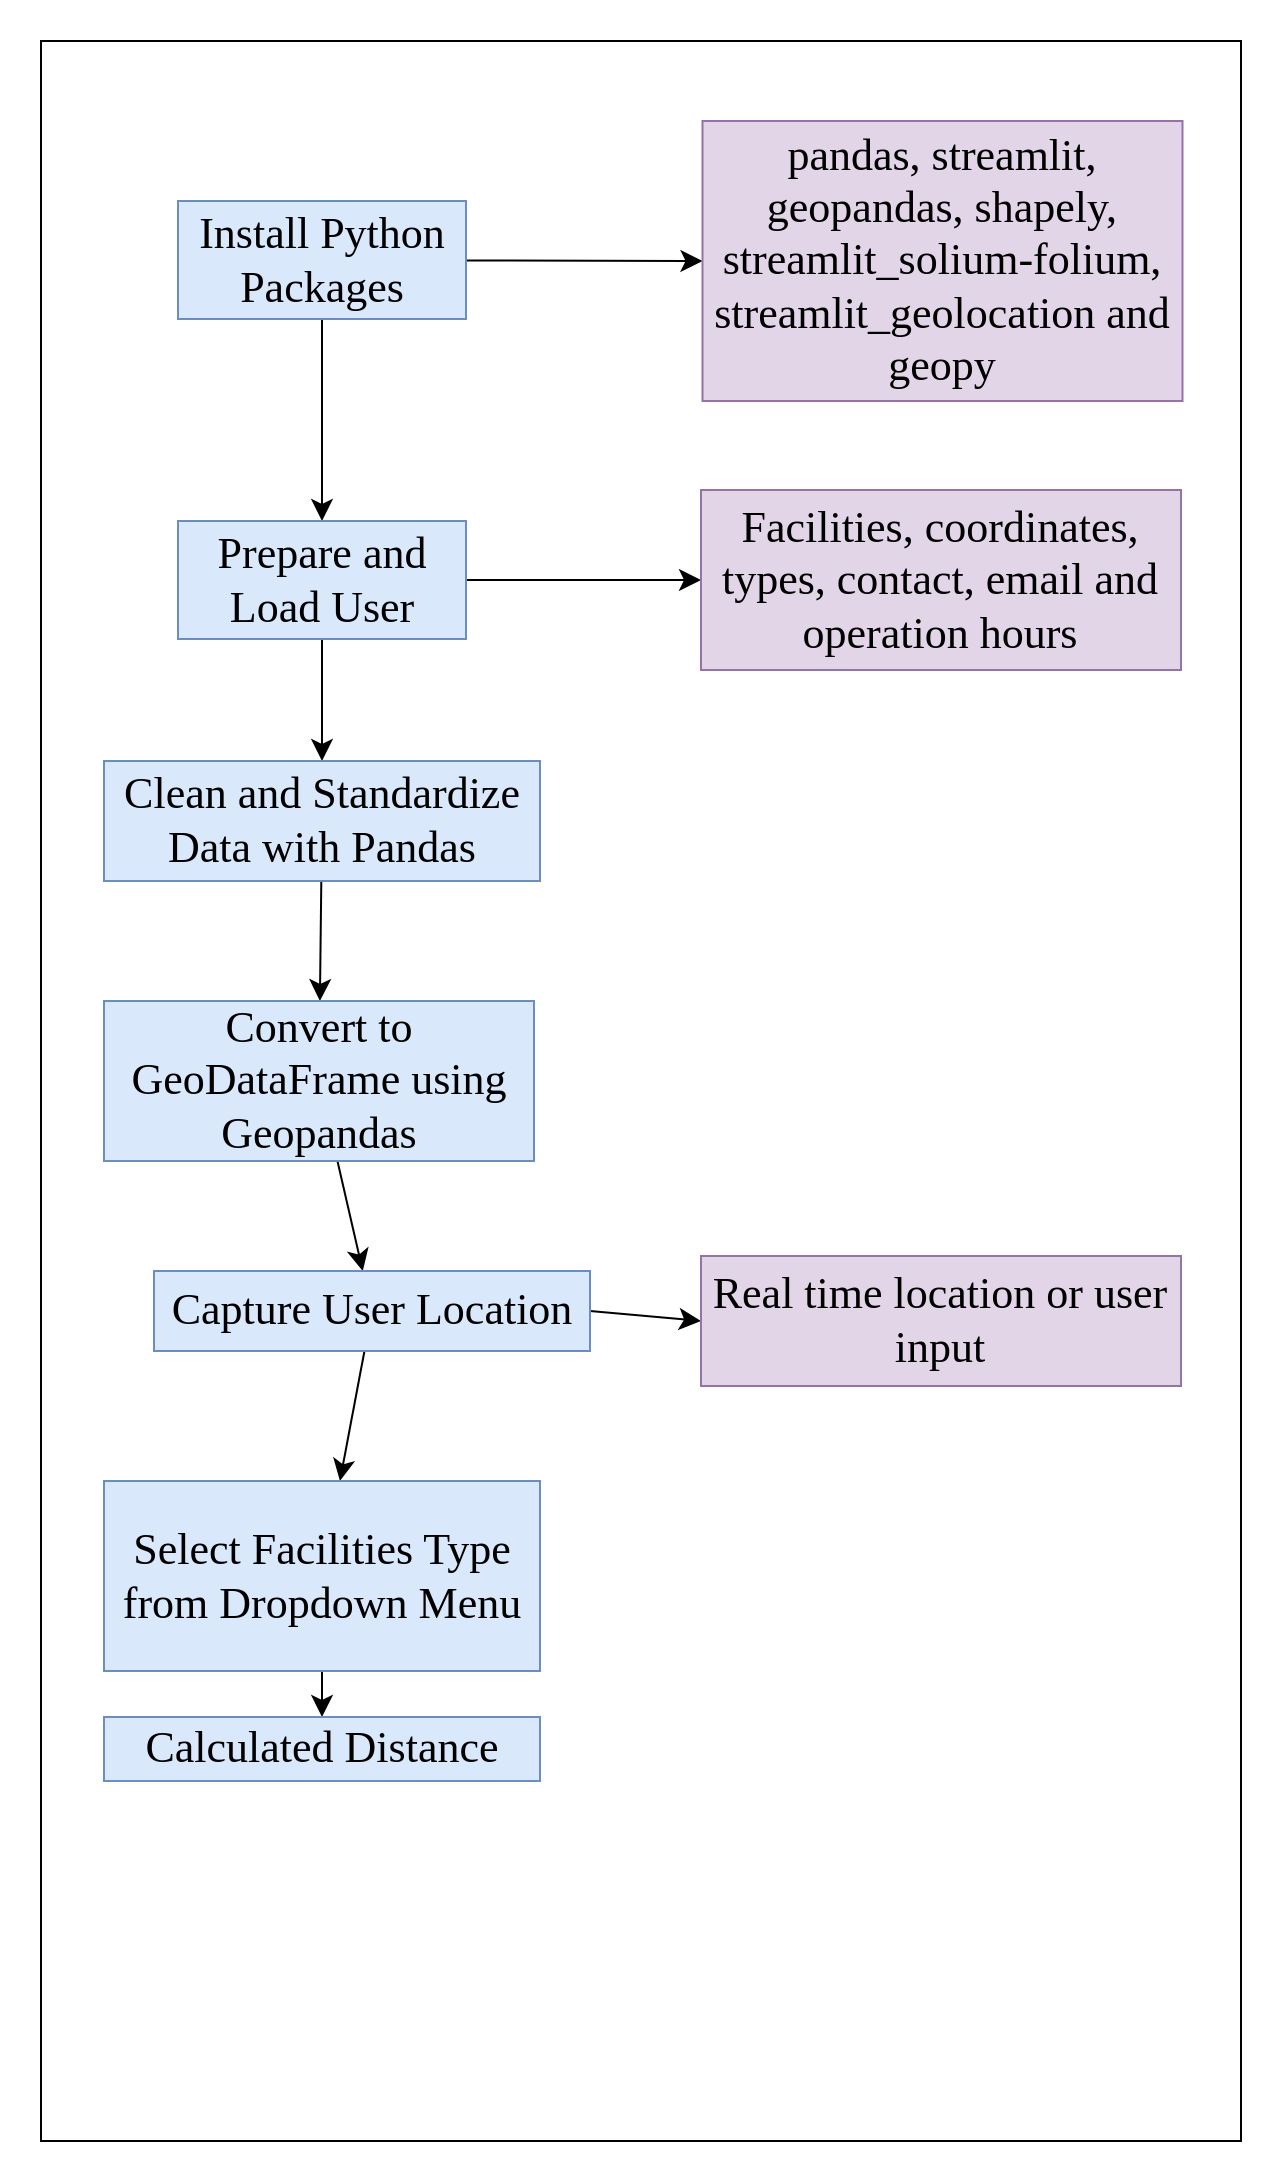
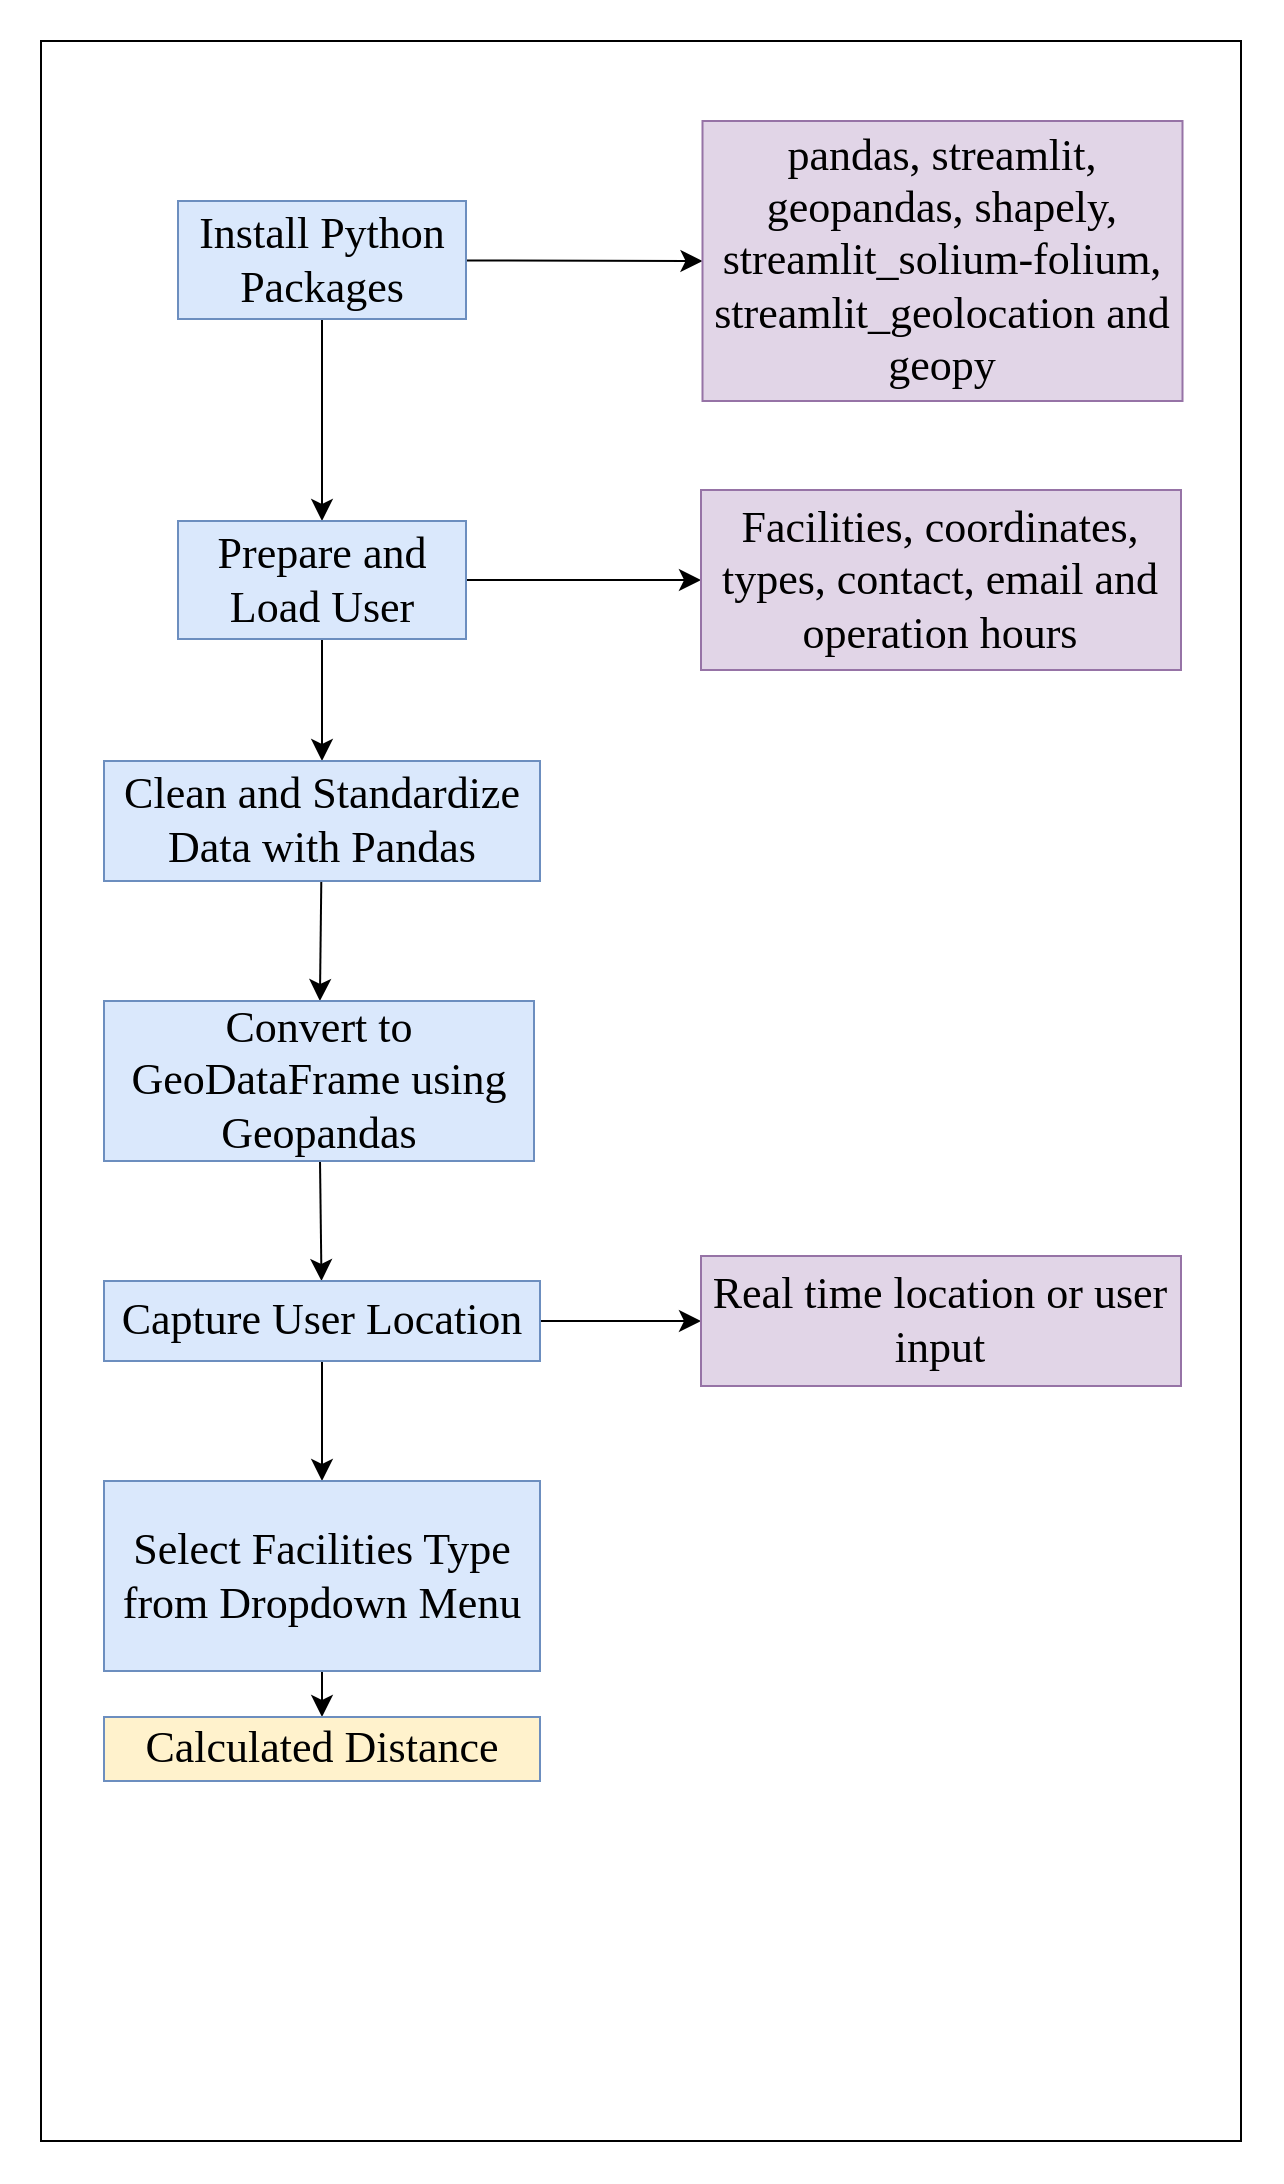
node "Capture User Location": moved (372, 1311) -> (322, 1321)
node "Calculated Distance": fillcolor #dae8fc -> #fff2cc
